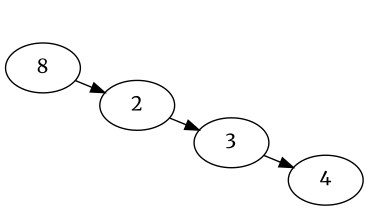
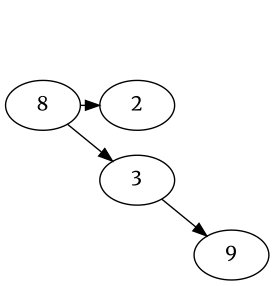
edge "2" -> "3": now "8" -> "3"
node "4": label "4" -> "9"
